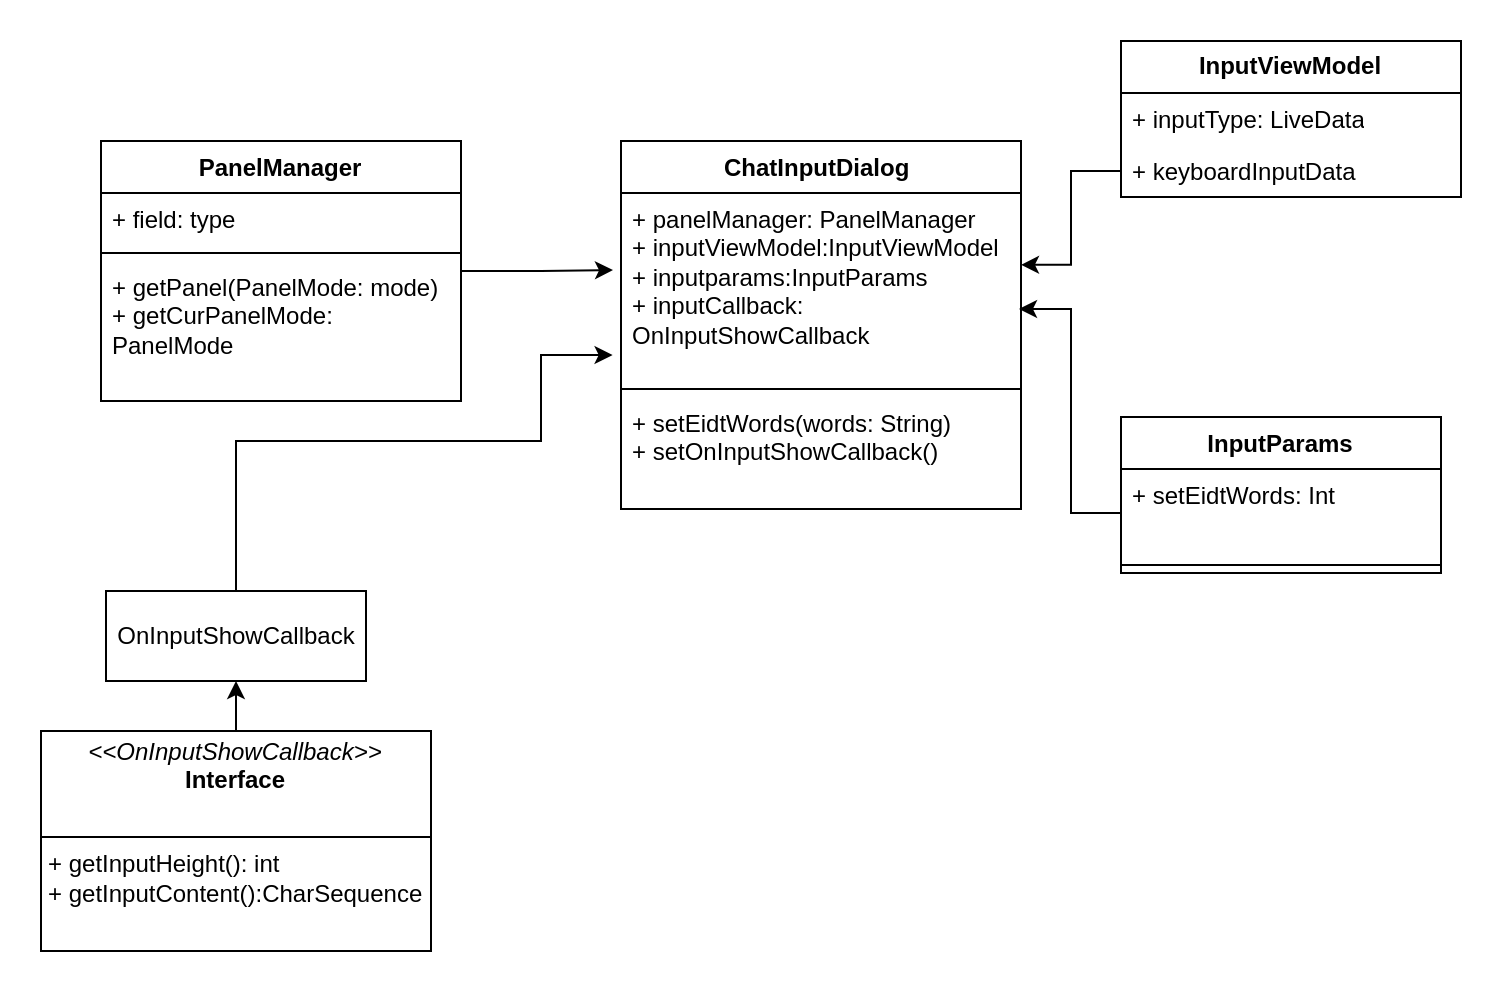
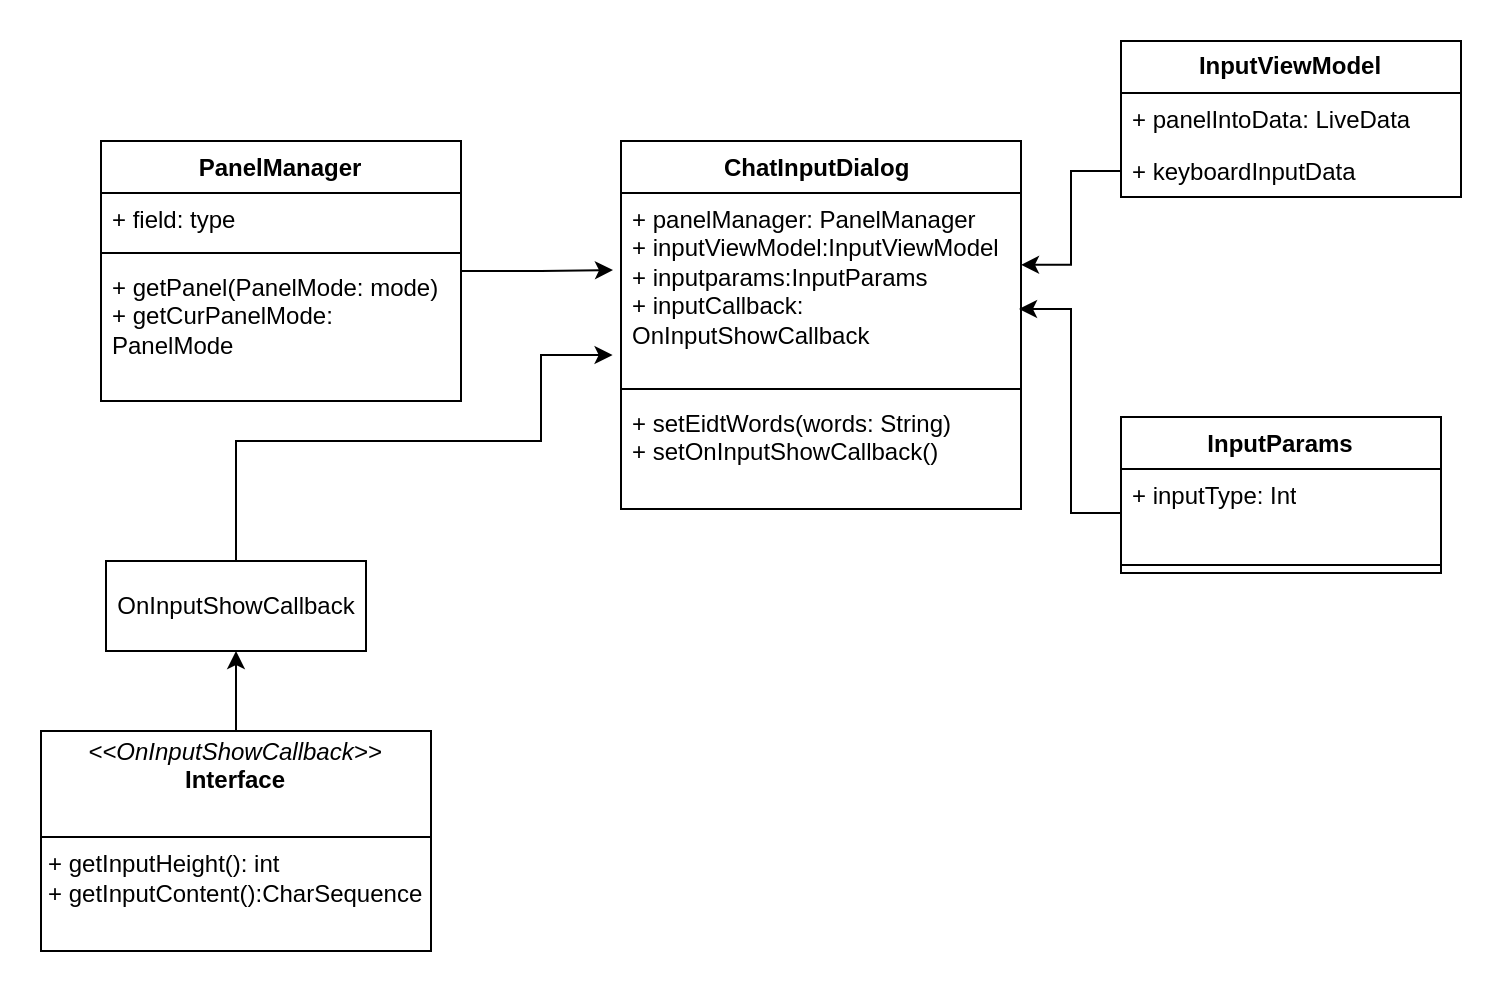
node "+ inputType: LiveData": label "+ inputType: LiveData" -> "+ panelIntoData: LiveData"
node "+ setEidtWords: Int": label "+ setEidtWords: Int" -> "+ inputType: Int"
node "OnInputShowCallback": moved (236, 636) -> (236, 606)
